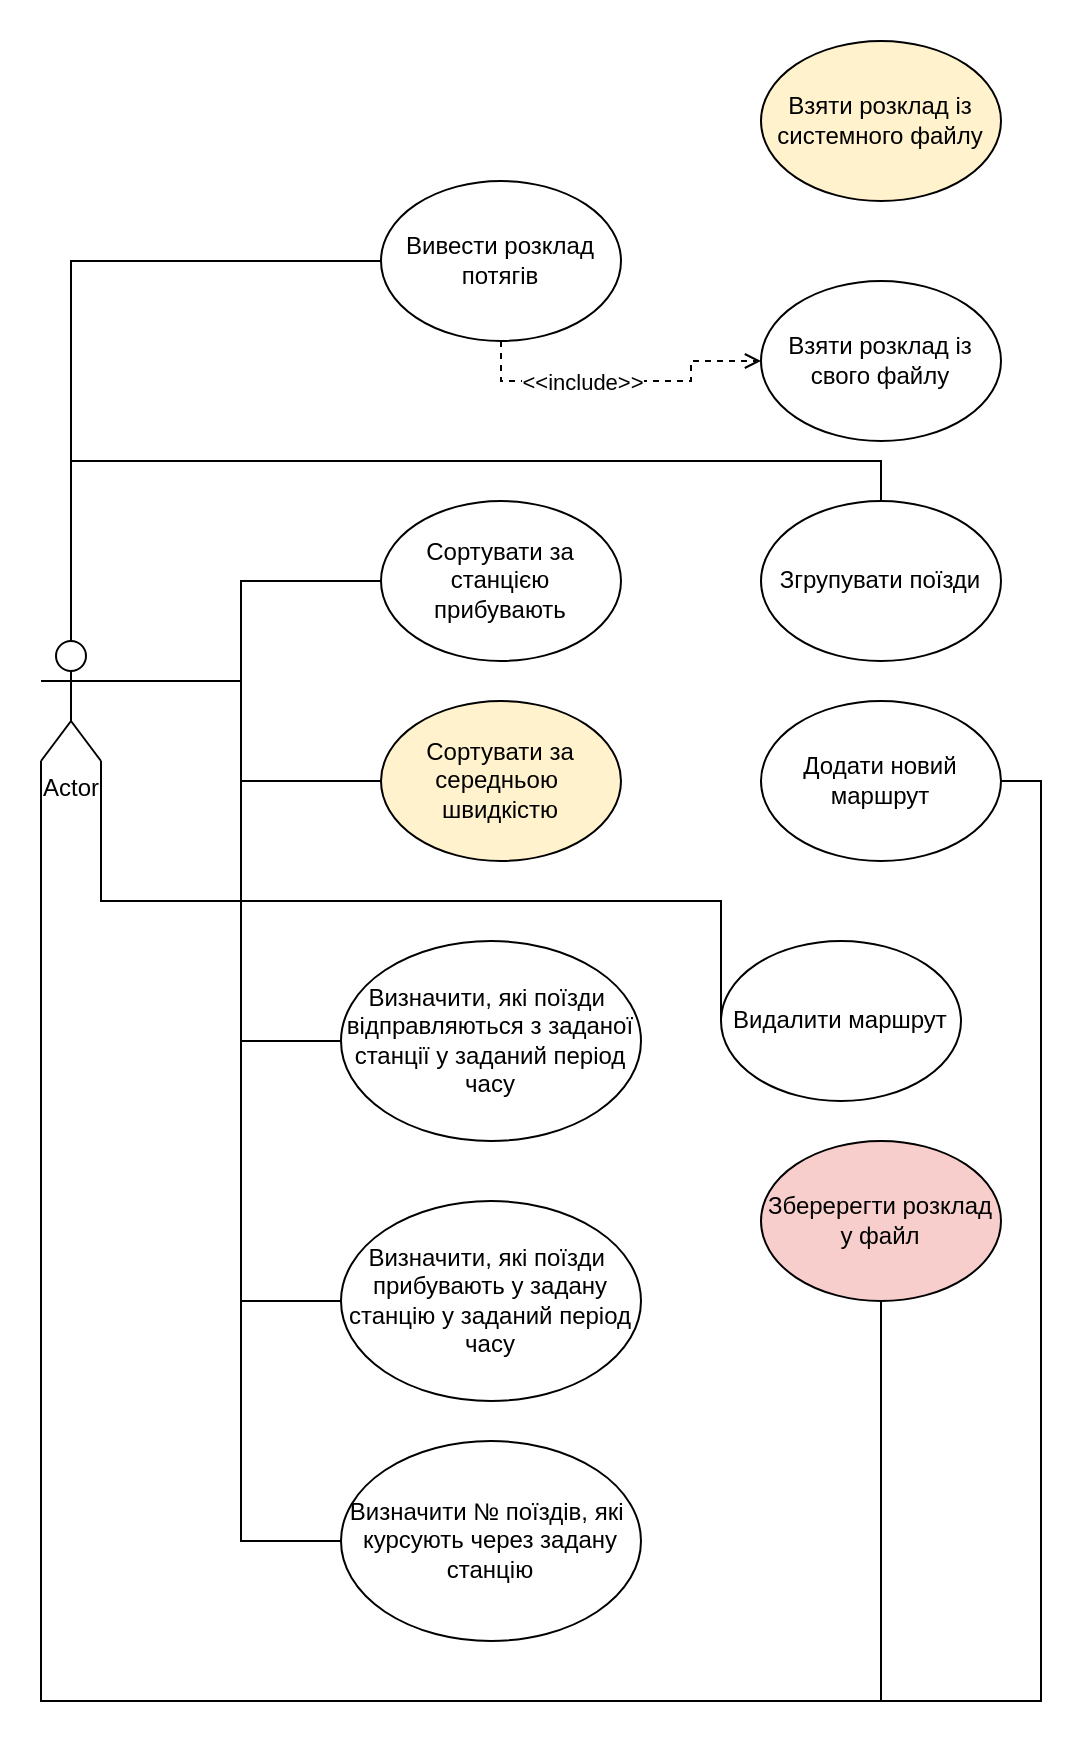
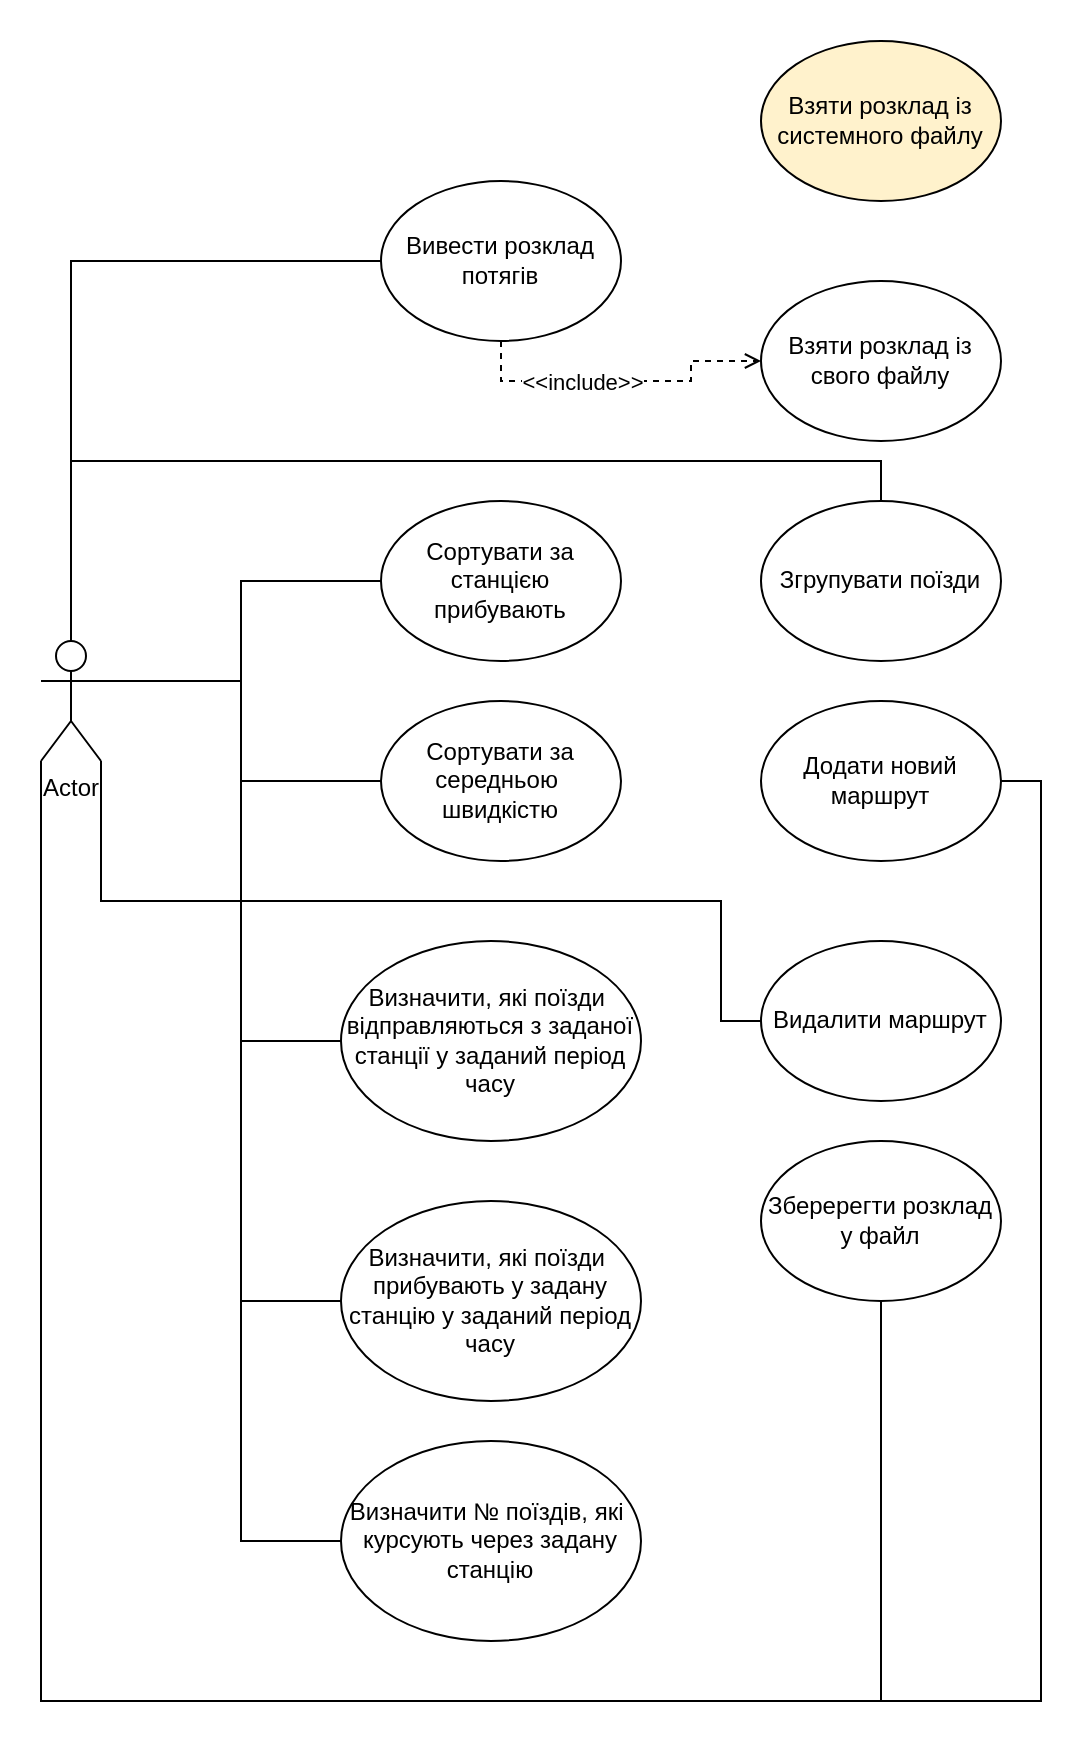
node "Сортувати за середньою швидкістю": fillcolor #fff2cc -> #ffffff
node "Видалити маршрут": moved (841, 1021) -> (881, 1021)
node "Зберерегти розклад у файл": fillcolor #f8cecc -> #ffffff
